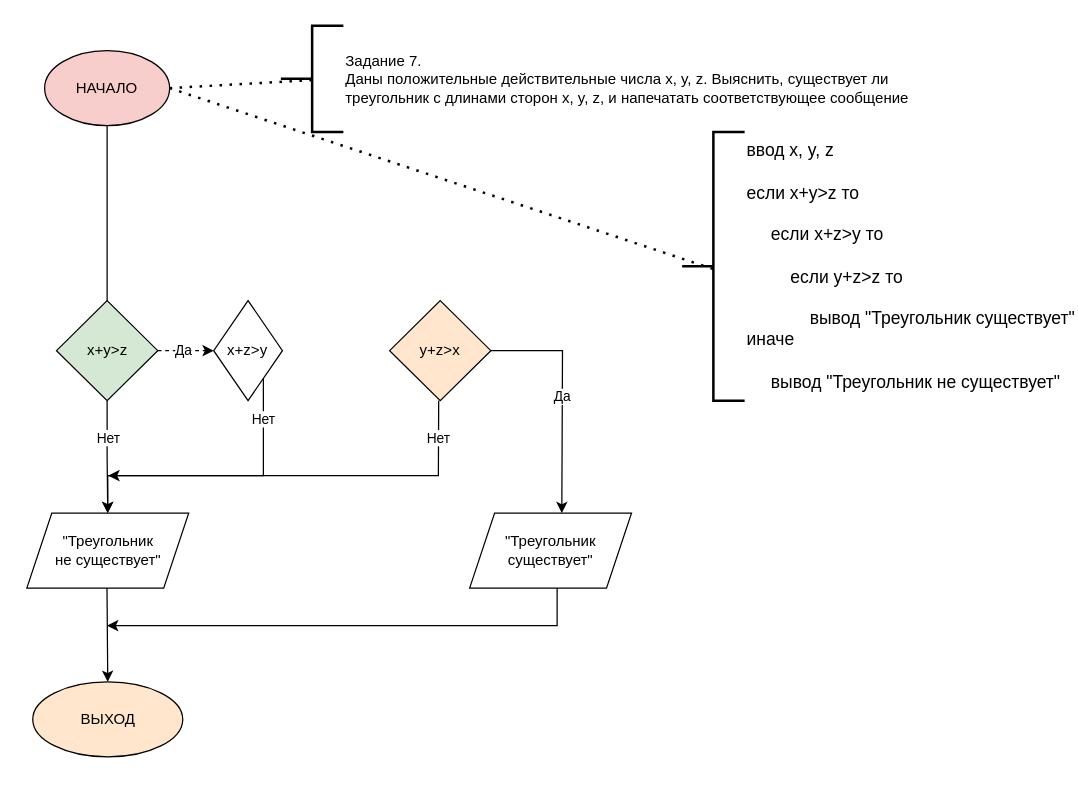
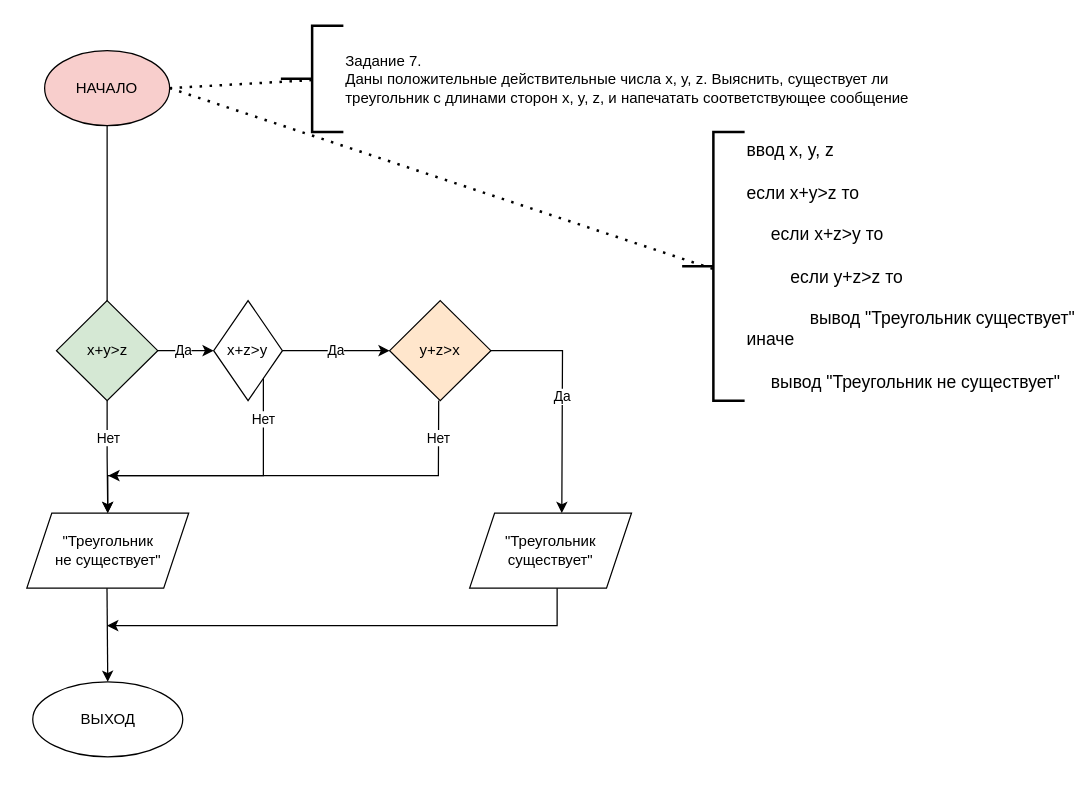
edge "x+y>z" -> "x+z>y": style dashed -> solid
edge "x+z>y" -> "y+z>x": added, label "Да"
node "ВЫХОД": fillcolor #ffe6cc -> #ffffff
